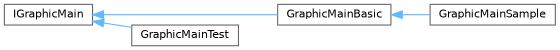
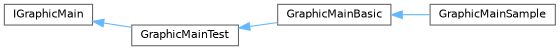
edge "GraphicMainBasic" -> "IGraphicMain": now "GraphicMainBasic" -> "GraphicMainTest"
